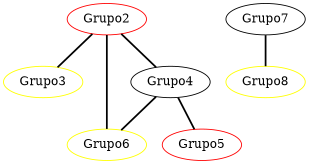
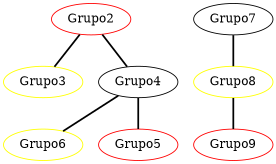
edge "Grupo2" -- "Grupo6": removed
node "Grupo9": added
